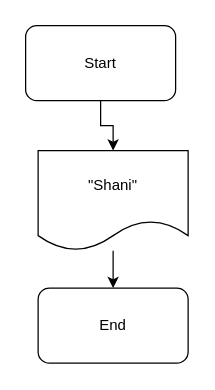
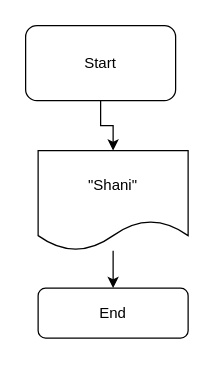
node "End": size 150x75 -> 150x50
